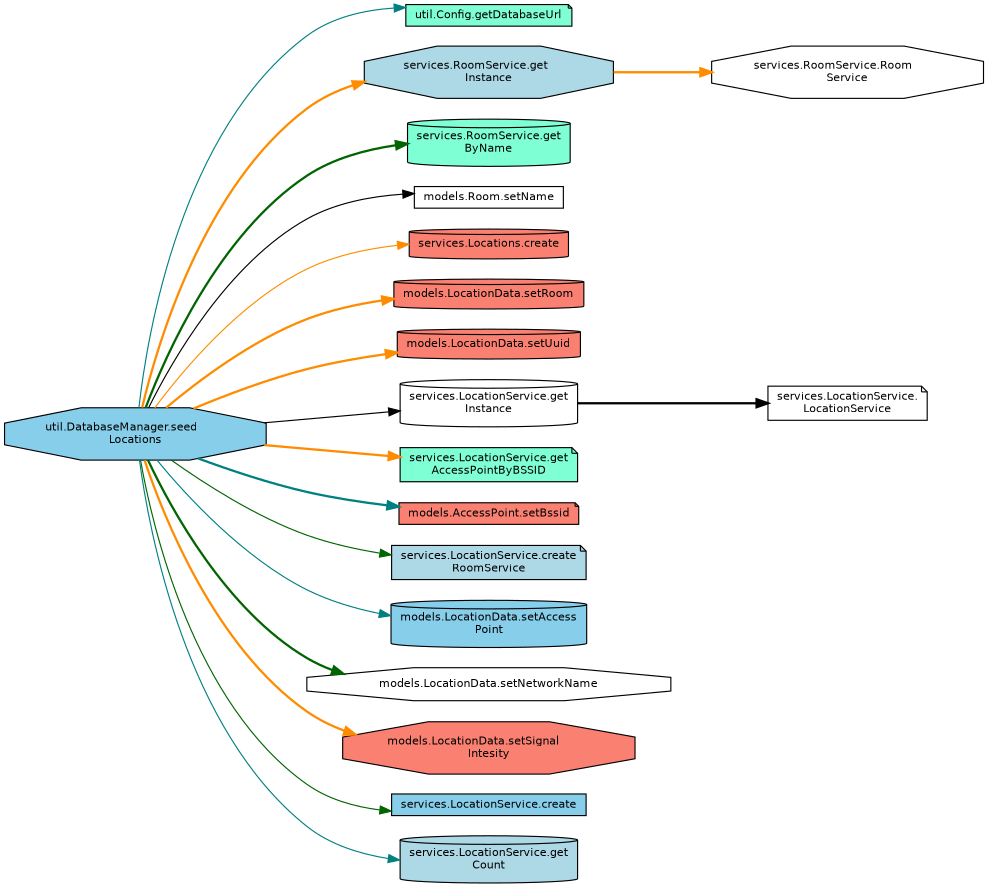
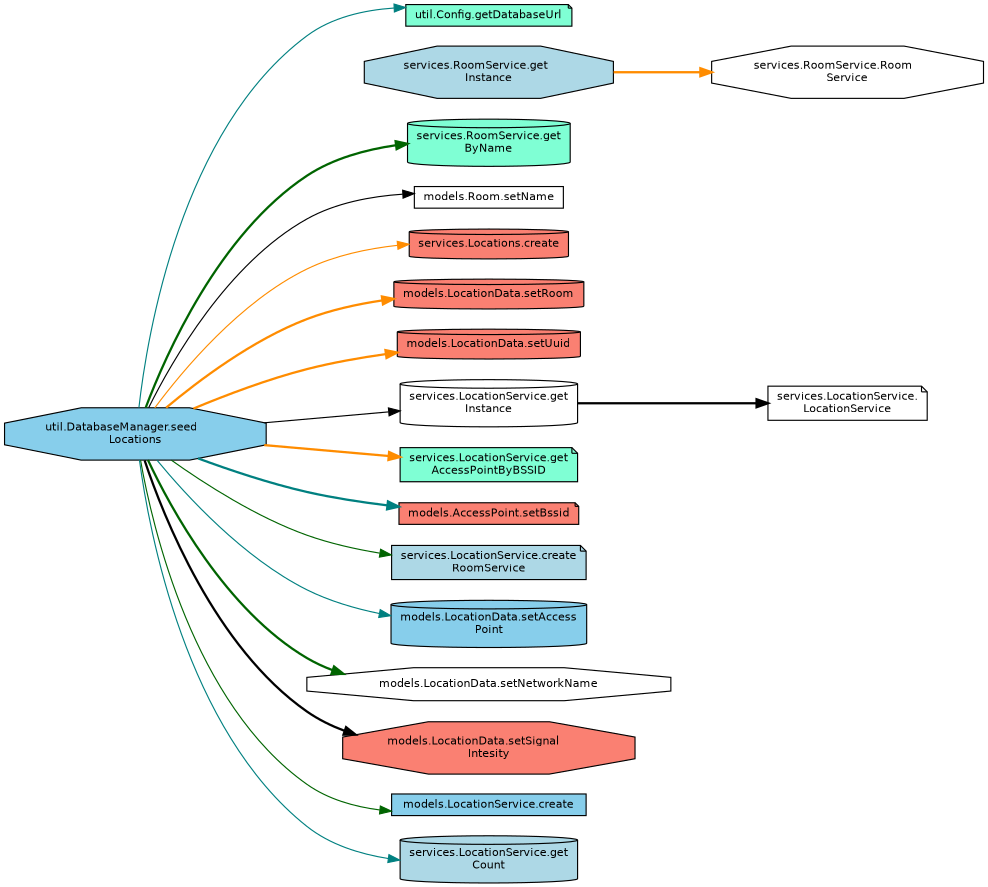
edge "util.DatabaseManager.seed Locations" -> "services.RoomService.get Instance": removed
edge "util.DatabaseManager.seed Locations" -> "models.LocationData.setSignal Intesity": color darkorange -> black
node "services.LocationService.create": label "services.LocationService.create" -> "models.LocationService.create"
